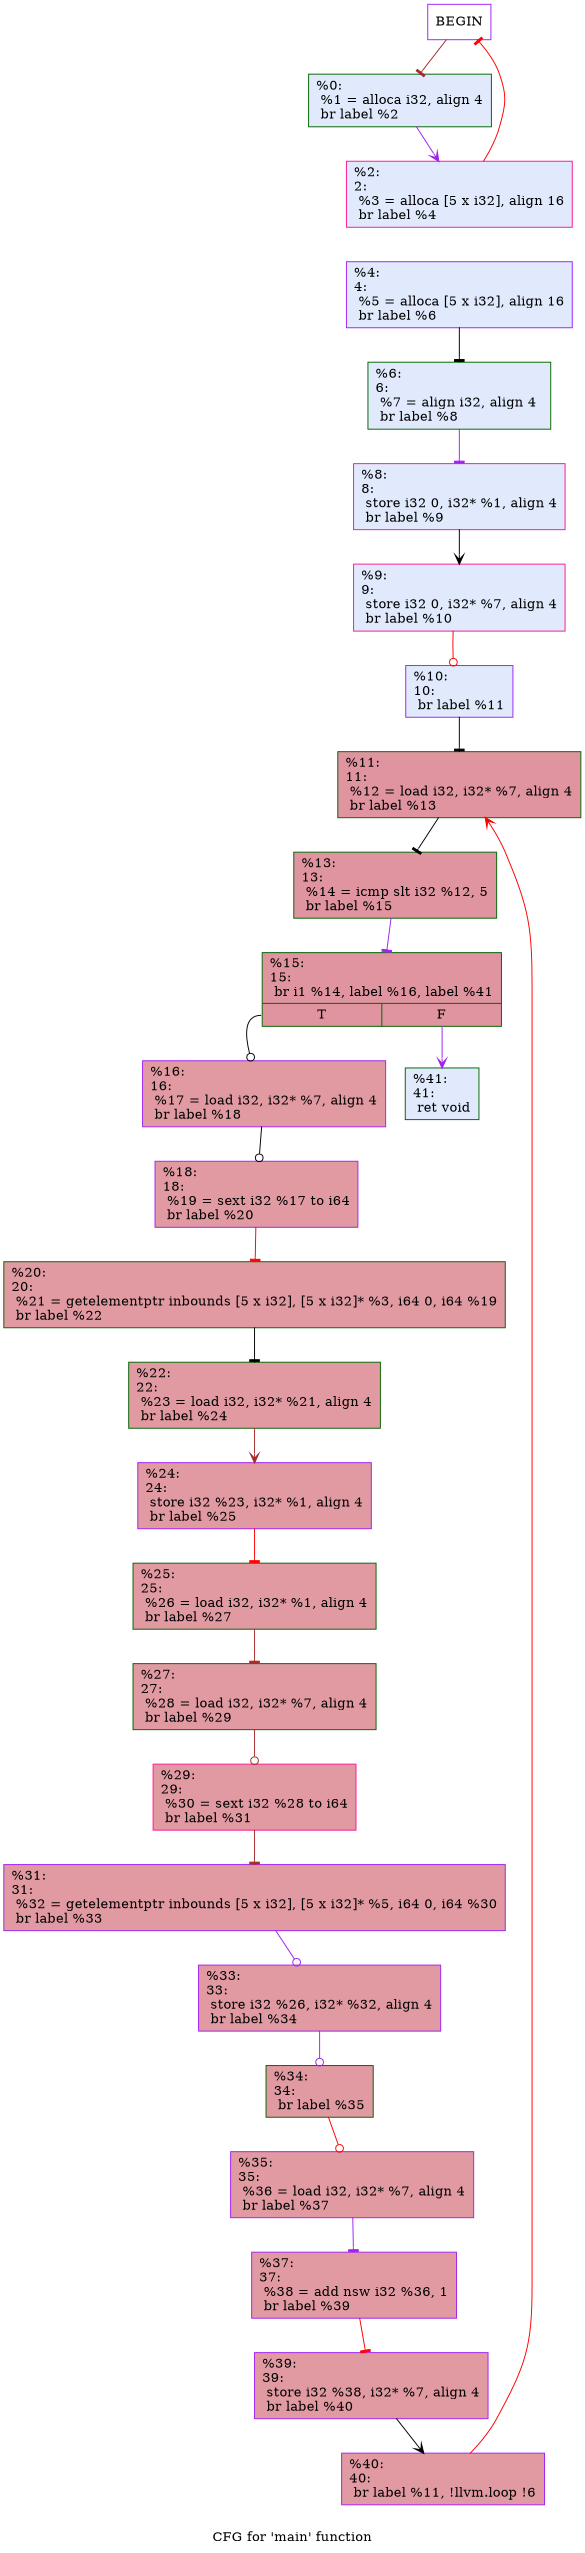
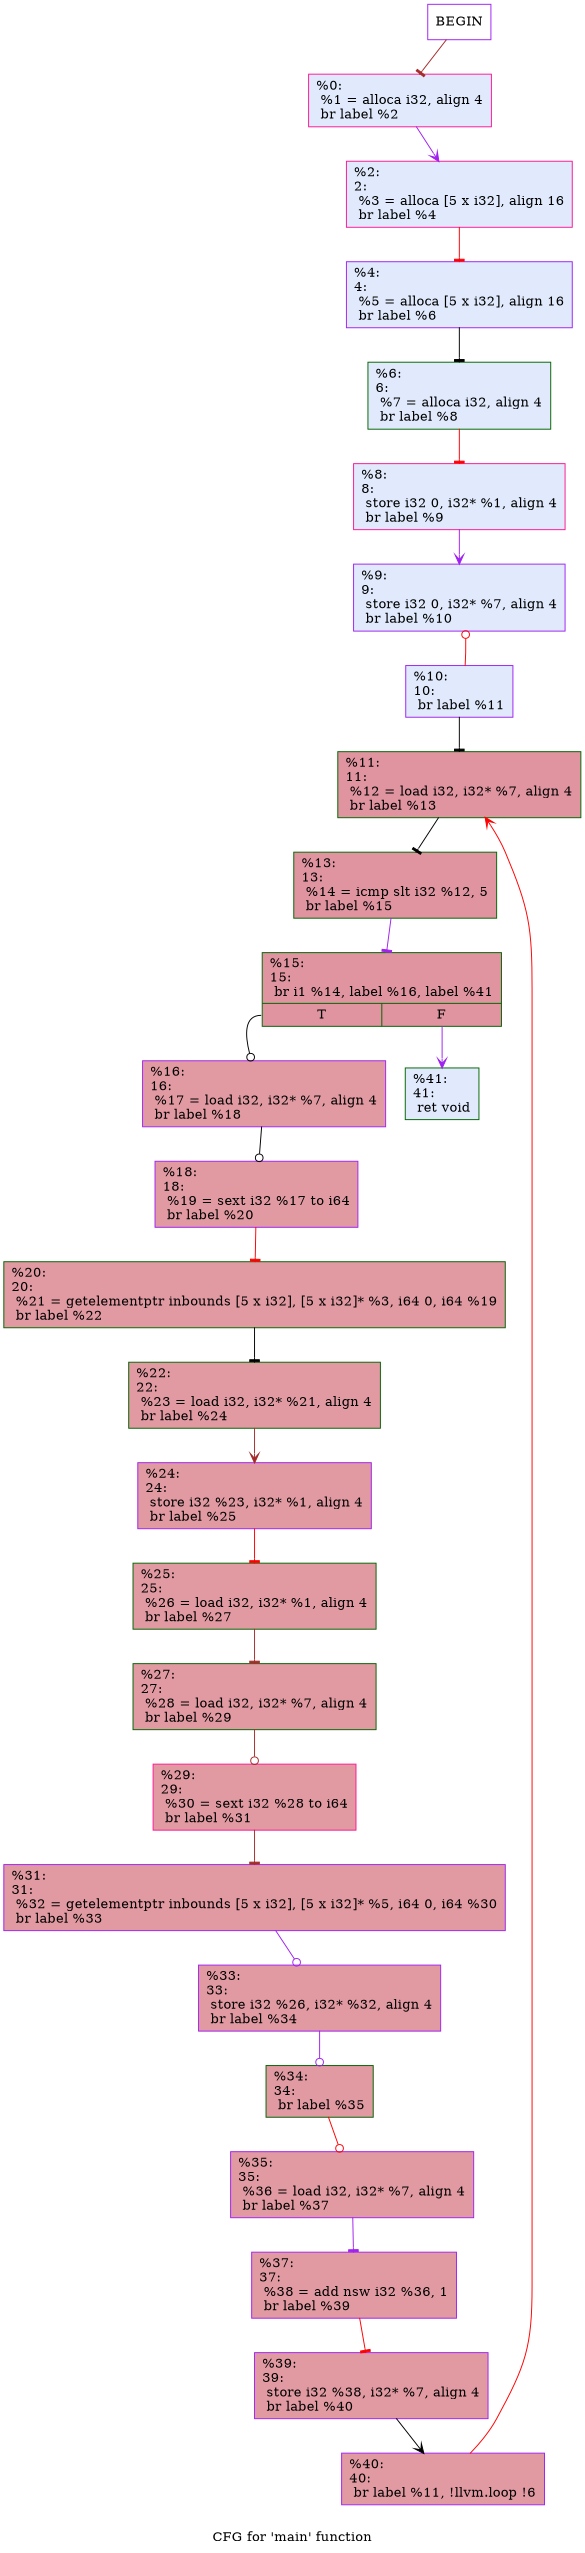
node "%0:": color darkgreen -> deeppink
edge "%2:" -> "BEGIN": now "%2:" -> "%4:"
node "%6:": text "%7 = align i32, align 4" -> "%7 = alloca i32, align 4"
edge "%6:" -> "%8:": color purple -> red
edge "%8:" -> "%9:": color black -> purple
node "%9:": color deeppink -> purple
edge "%9:" -> "%10:": reversed
